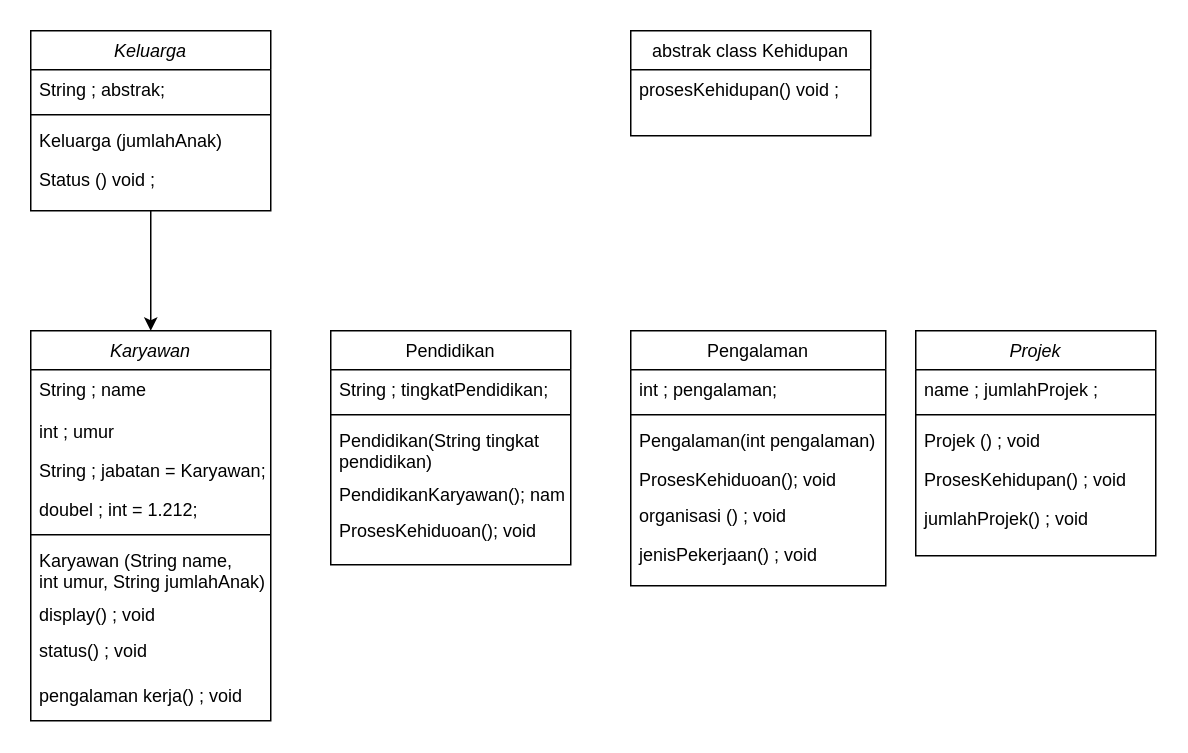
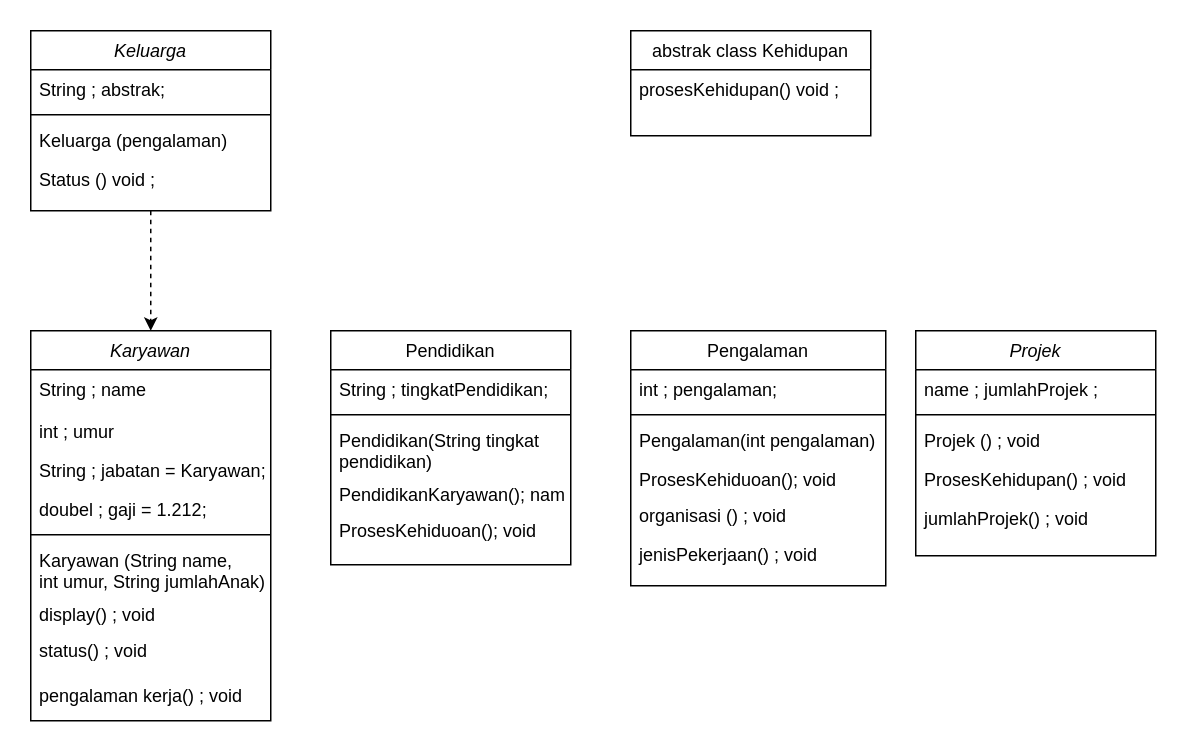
node "Keluarga (jumlahAnak)": label "Keluarga (jumlahAnak)" -> "Keluarga (pengalaman)"
edge "Keluarga" -> "Karyawan": style solid -> dashed
node "doubel ; int = 1.212;": label "doubel ; int = 1.212;" -> "doubel ; gaji = 1.212;"
